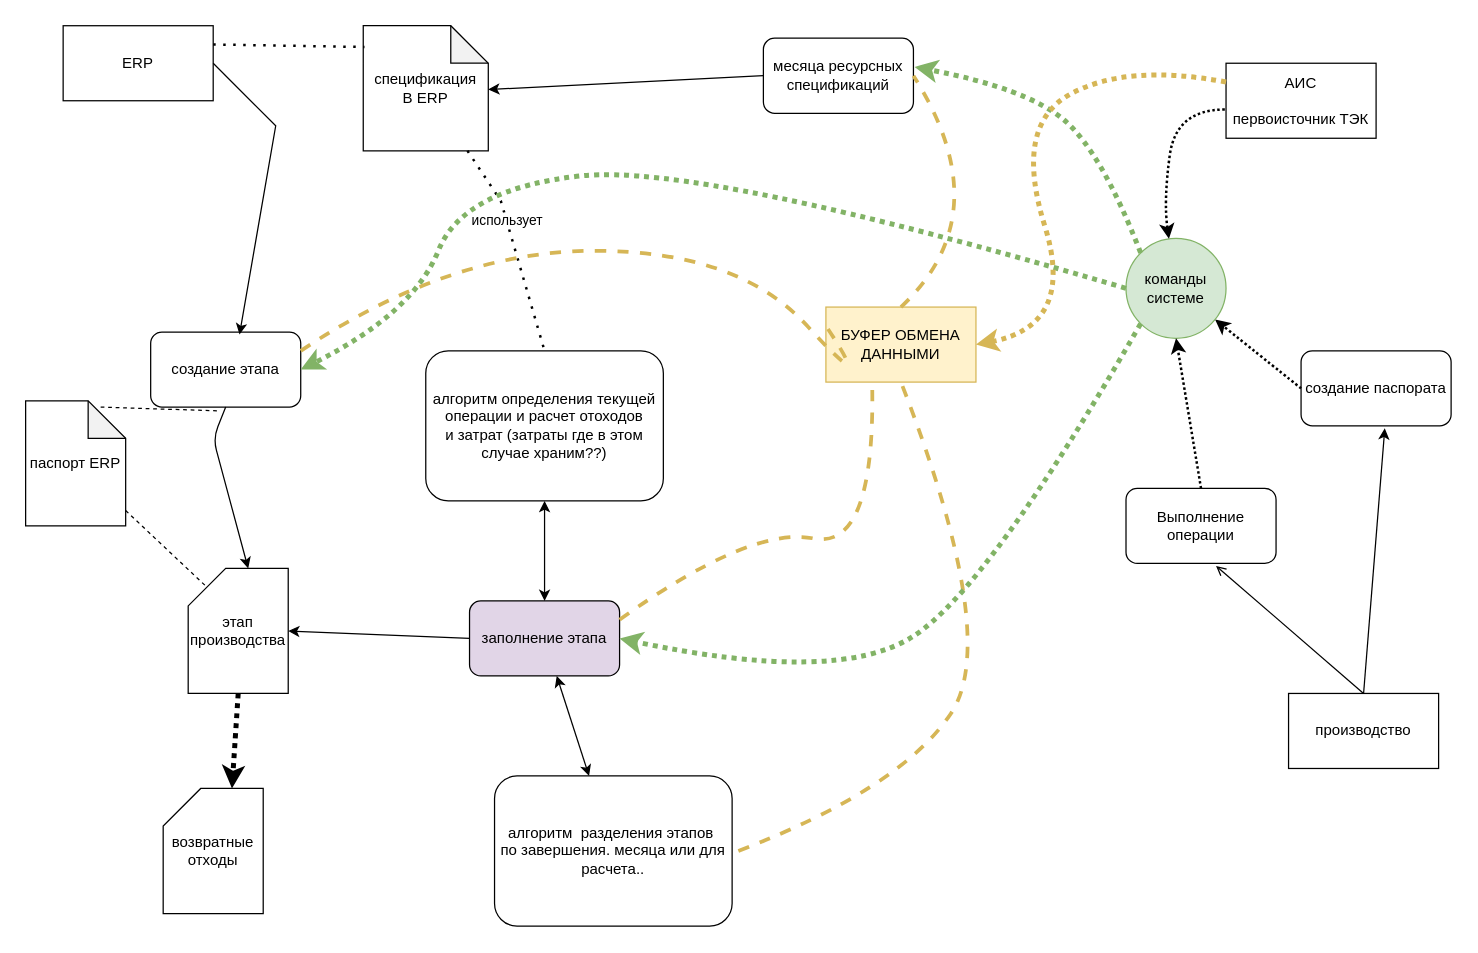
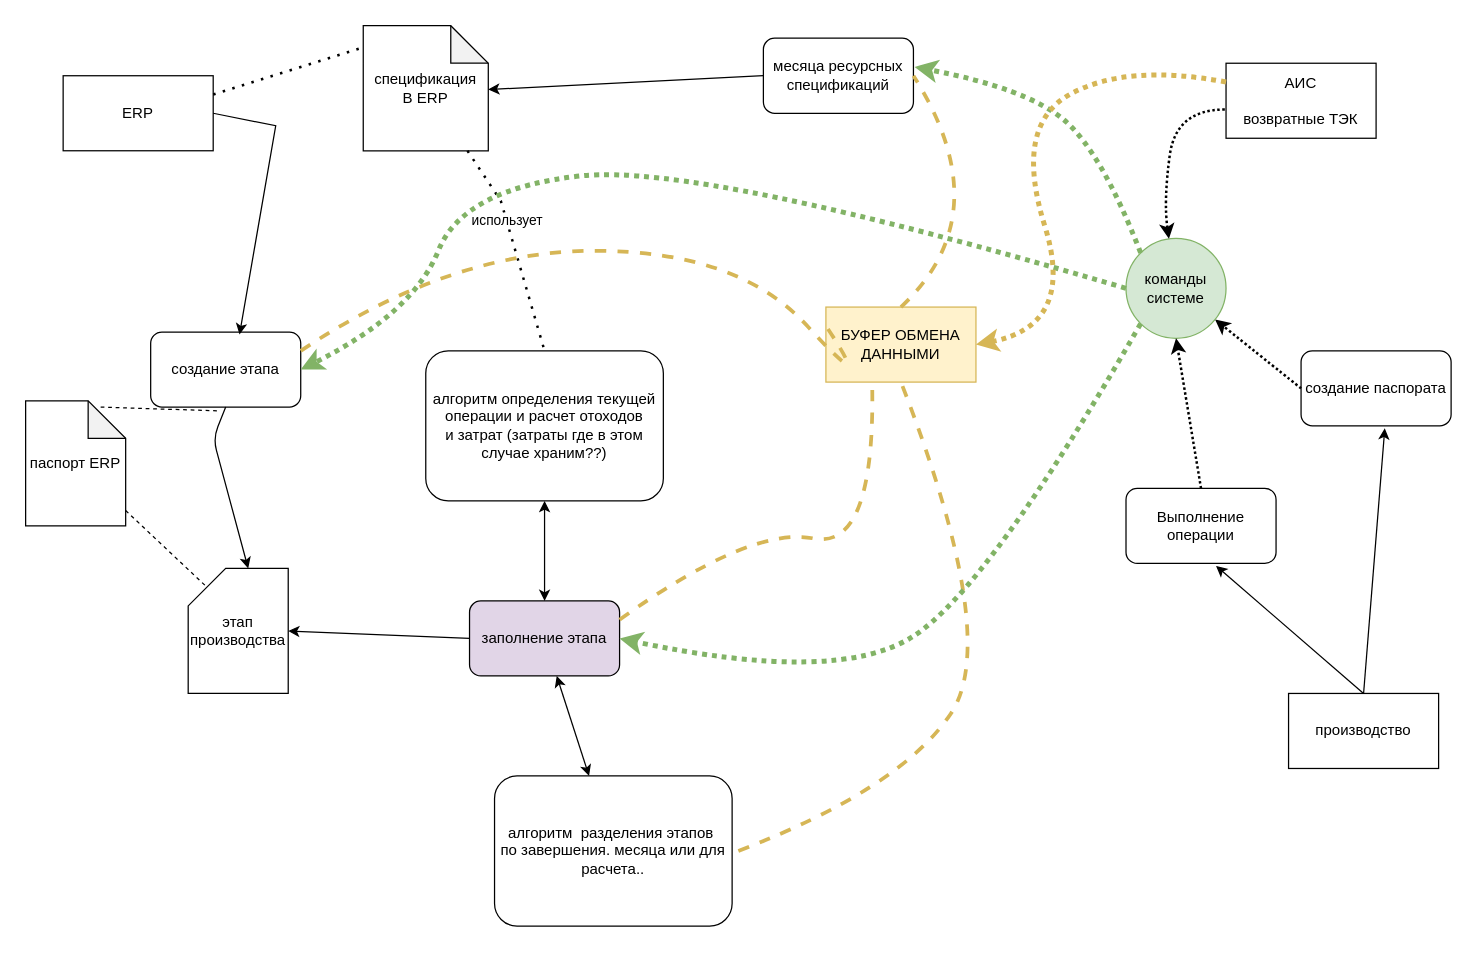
node "ERP": moved (138, 63) -> (138, 113)
node "АИС первоисточник ТЭК": label "АИС первоисточник ТЭК" -> "АИС возвратные ТЭК"
edge "производство" -> "Выполнение операции": arrowhead open -> classic
edge "этап производства" -> "возвратные отходы": removed
node "возвратные отходы": removed
